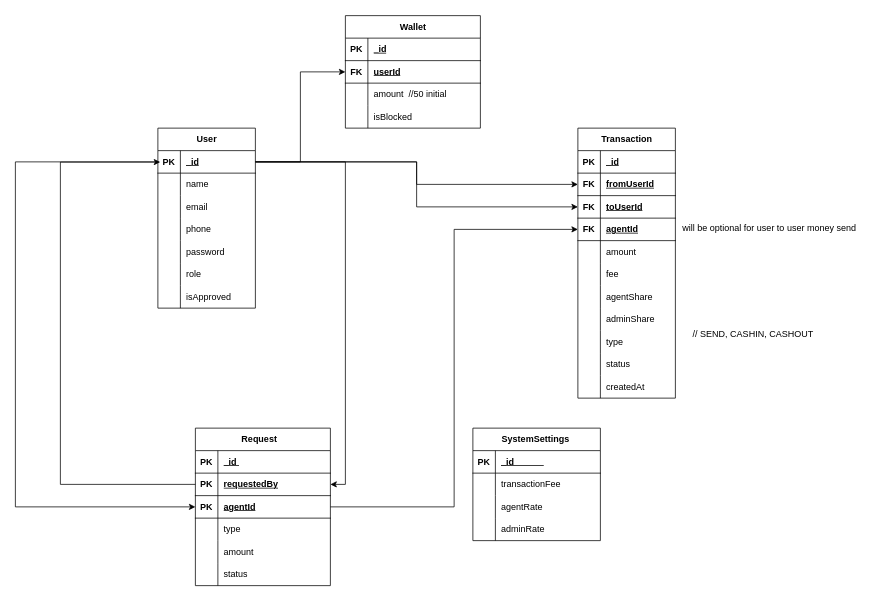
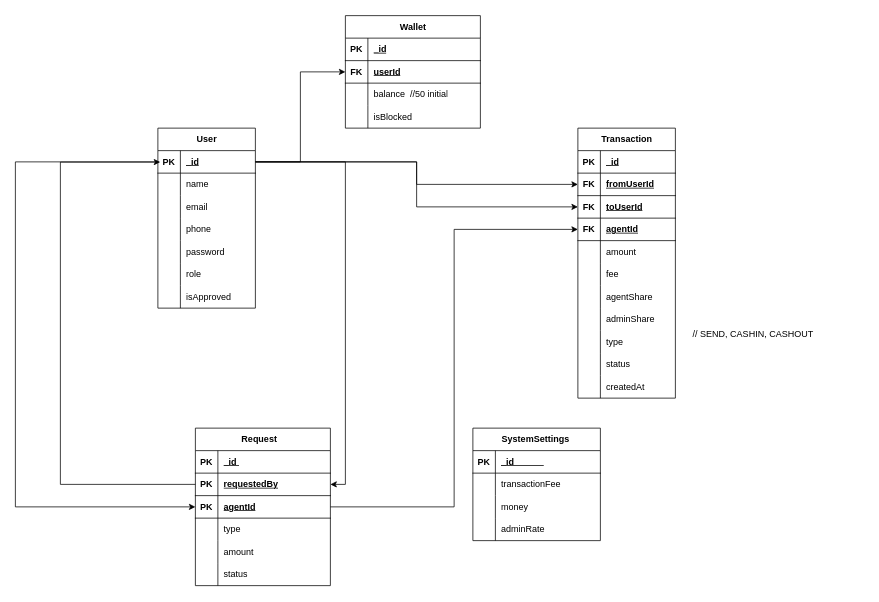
node "amount //50 initial": label "amount //50 initial" -> "balance //50 initial"
node "will be optional for user to user money send": removed
node "agentRate": label "agentRate" -> "money"
